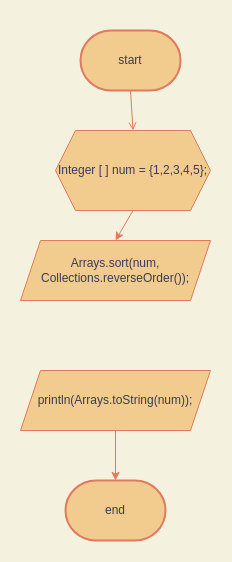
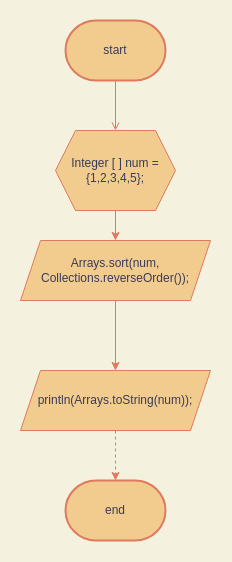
node "start": moved (131, 61) -> (116, 51)
node "Integer [ ] num = {1,2,3,4,5};": size 155x80 -> 120x80
edge "Arrays.sort(num, Collections.reverseOrder());" -> "println(Arrays.toString(num));": added
edge "println(Arrays.toString(num));" -> "end": style solid -> dashed
